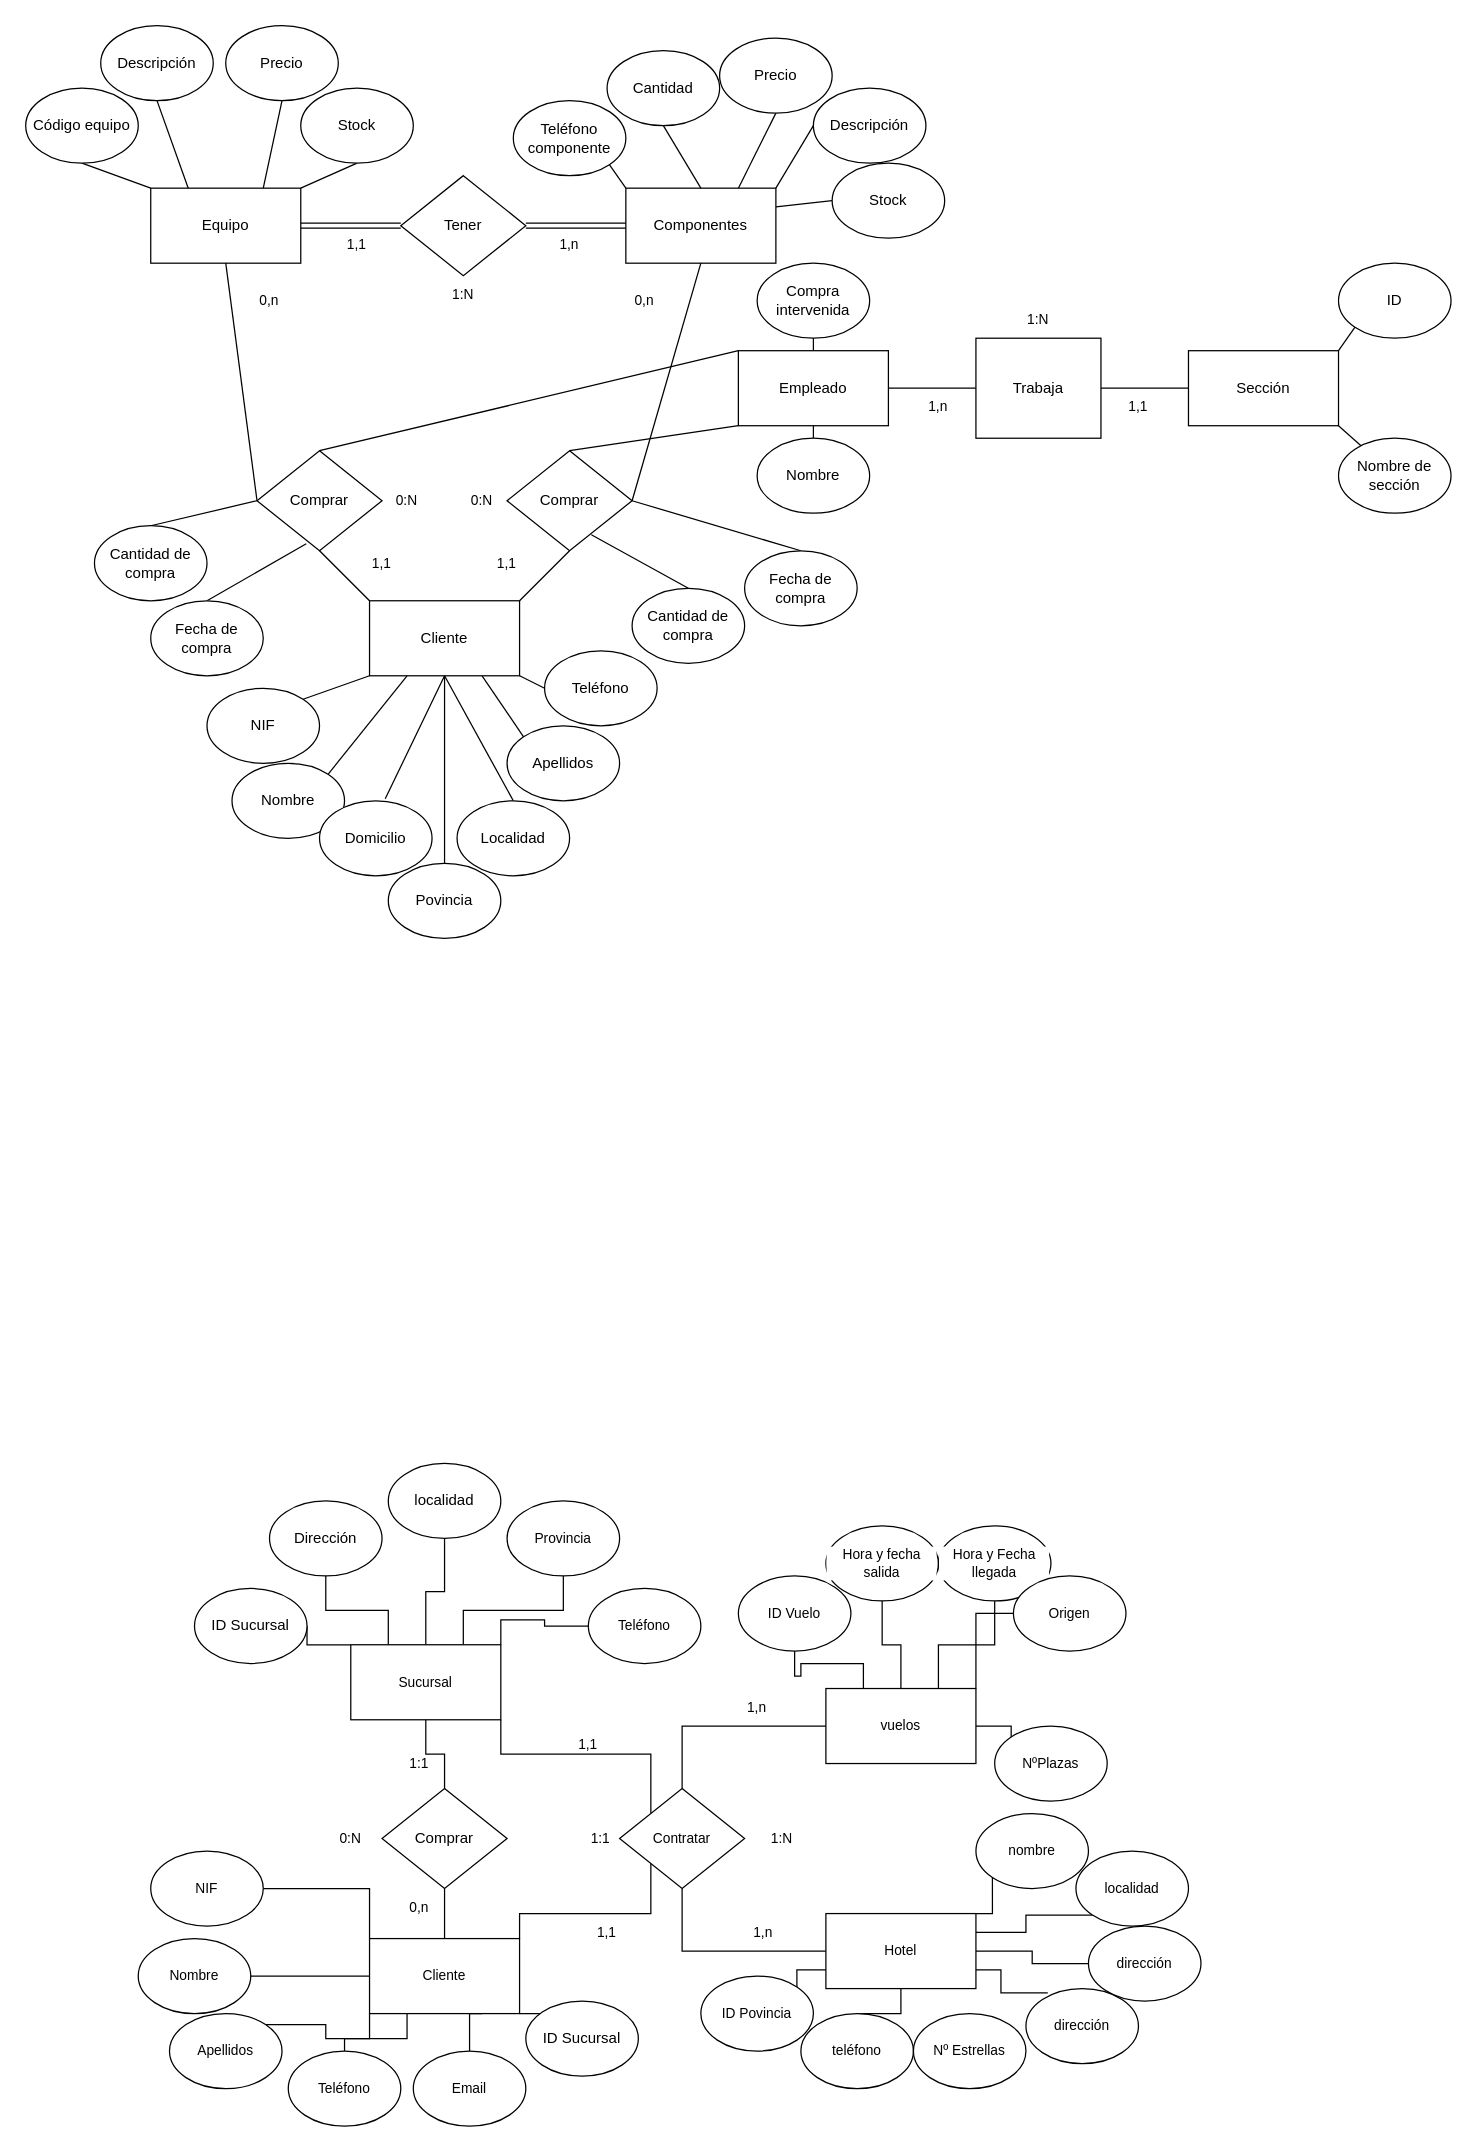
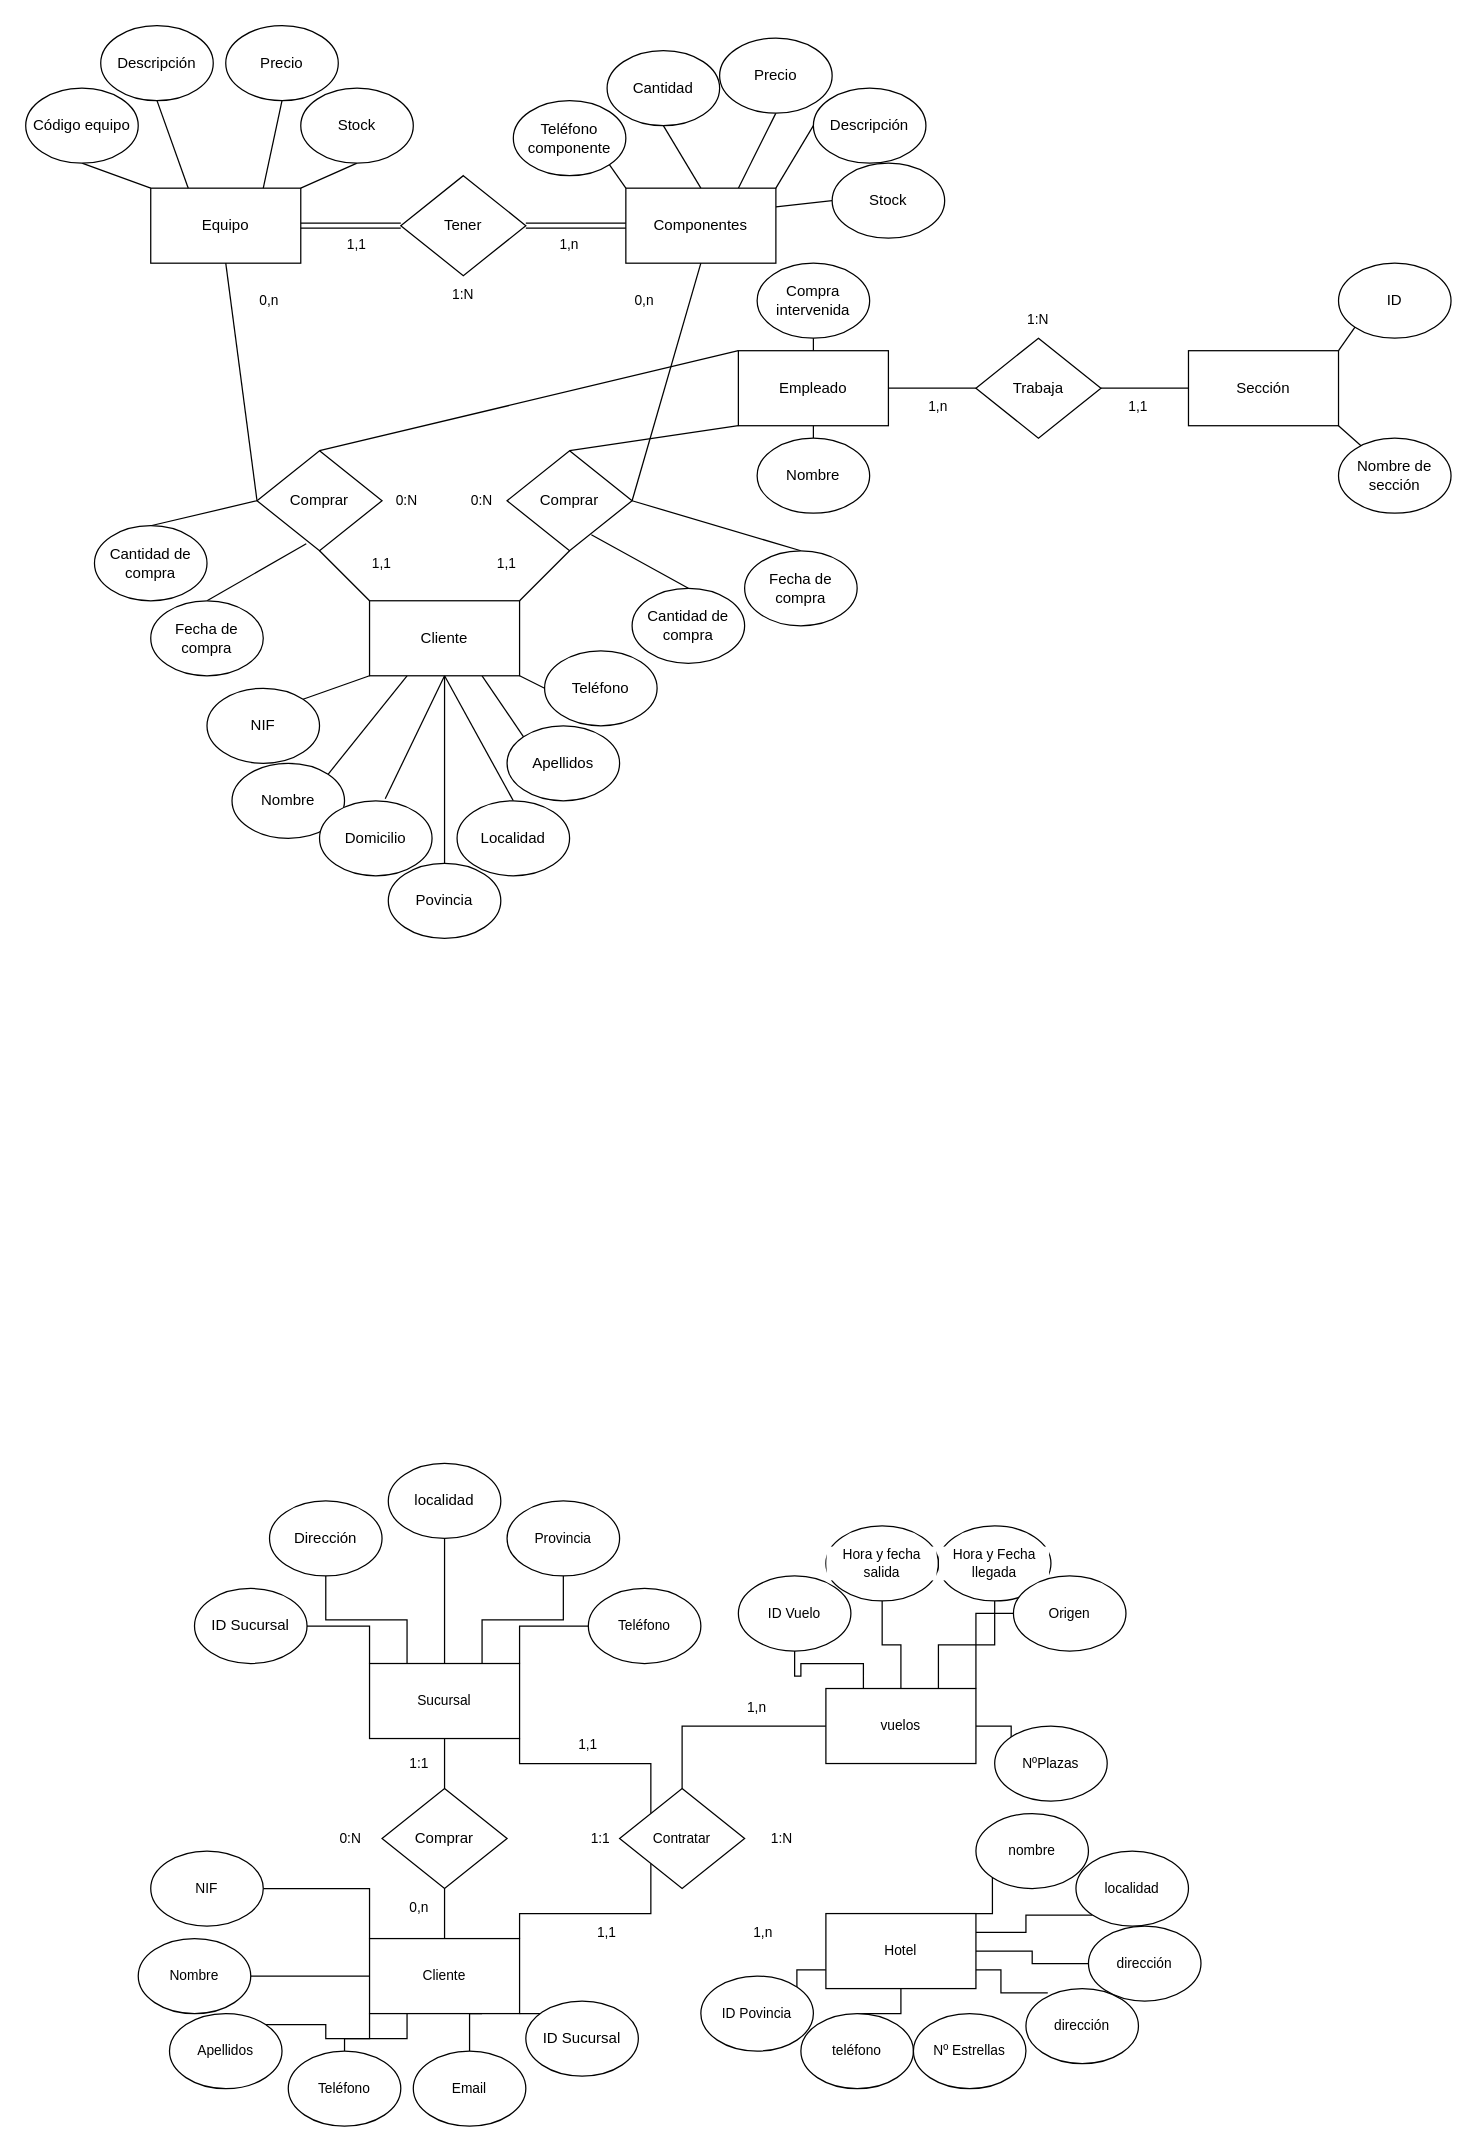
node "Trabaja": shape rectangle -> diamond
node "Sucursal": moved (426, 1682) -> (444, 1701)
edge "Contratar" -- "Hotel": removed
